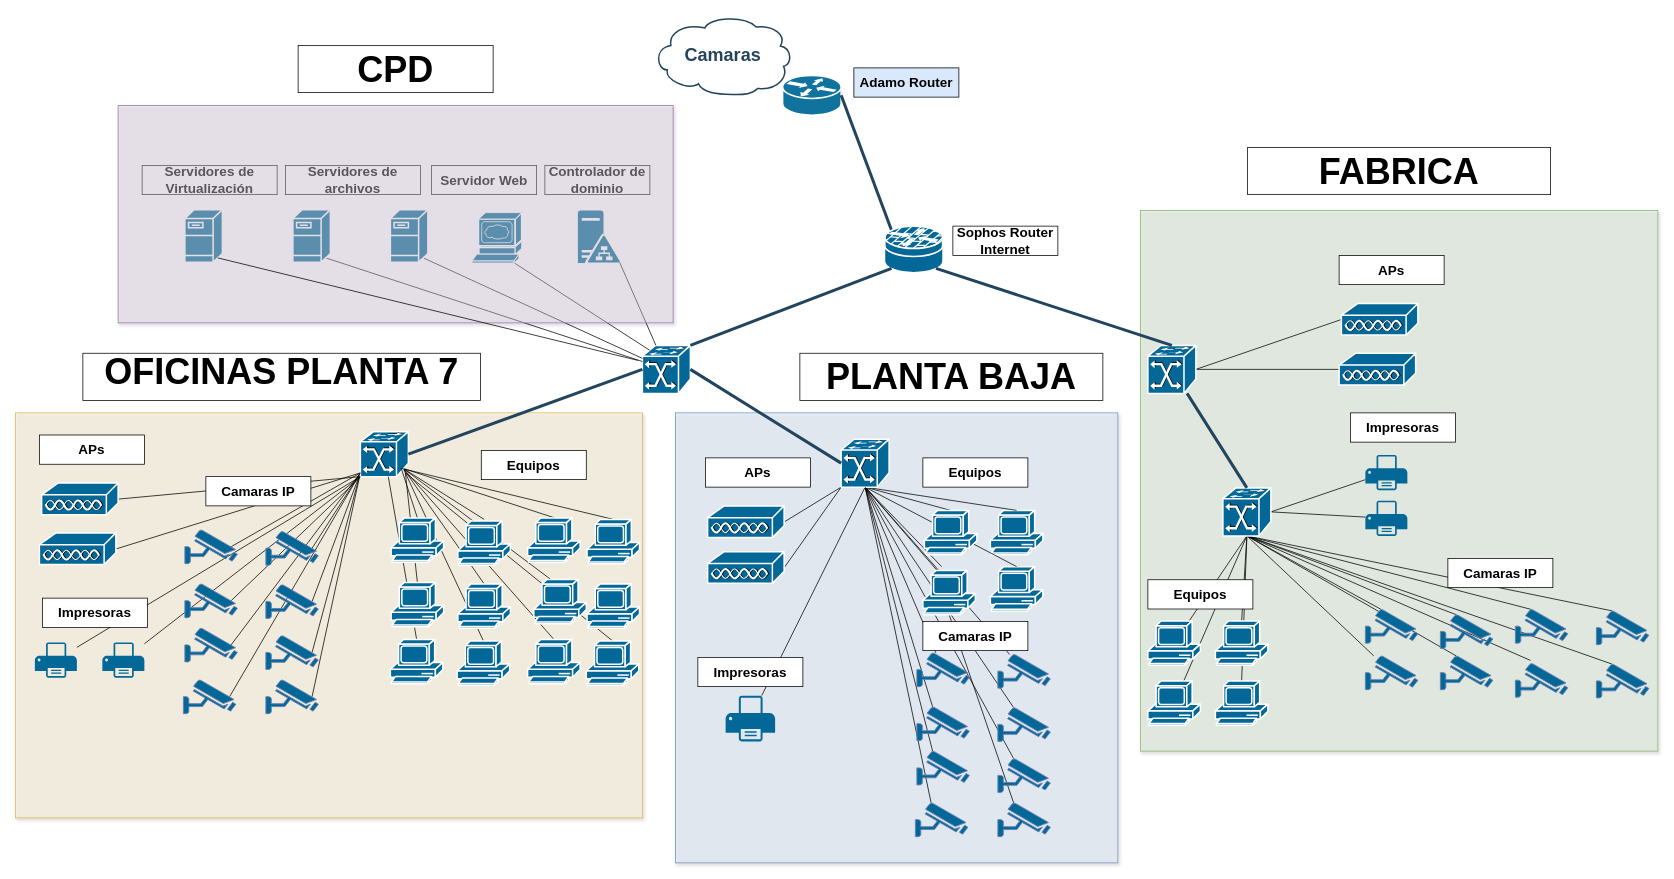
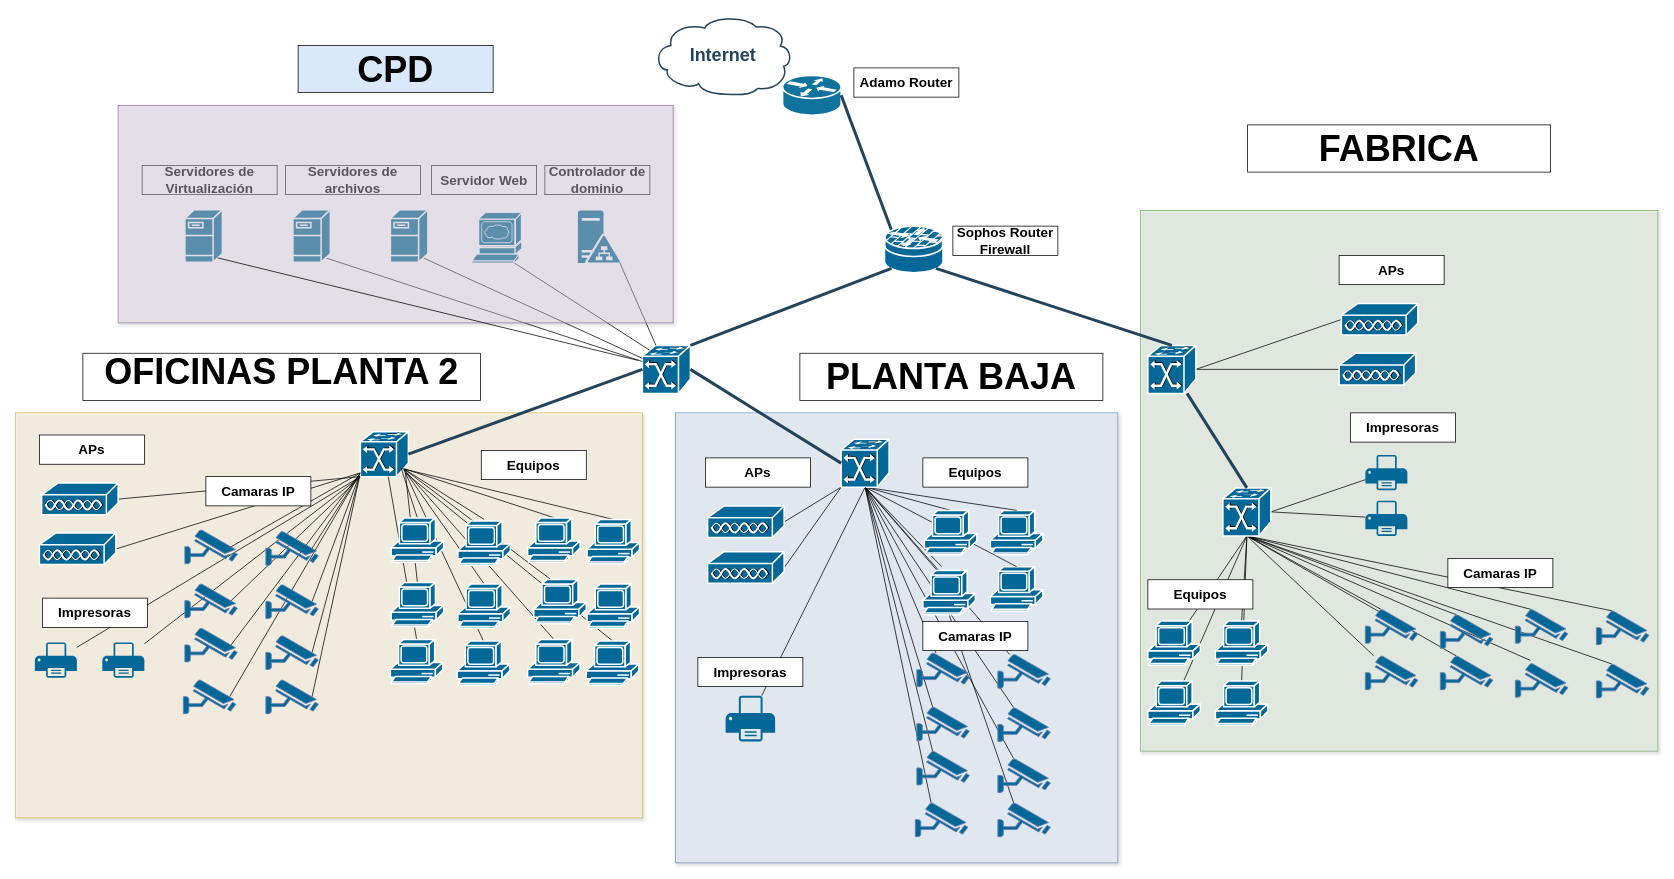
node "Camaras": label "Camaras" -> "Internet"
node "CPD": fillcolor #ffffff -> #dae8fc
node "Adamo Router": fillcolor #dae8fc -> #ffffff
node "FABRICA": moved (1399, 171) -> (1399, 149)
node "Sophos Router Internet": label "Sophos Router Internet" -> "Sophos Router Firewall"
node "OFICINAS PLANTA 7": label "OFICINAS PLANTA 7" -> "OFICINAS PLANTA 2"
